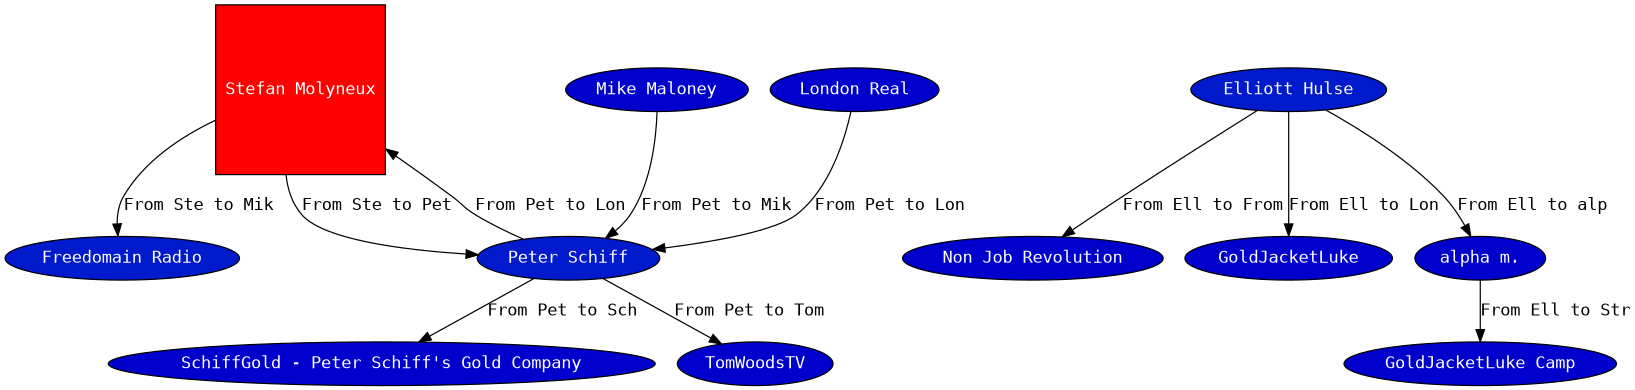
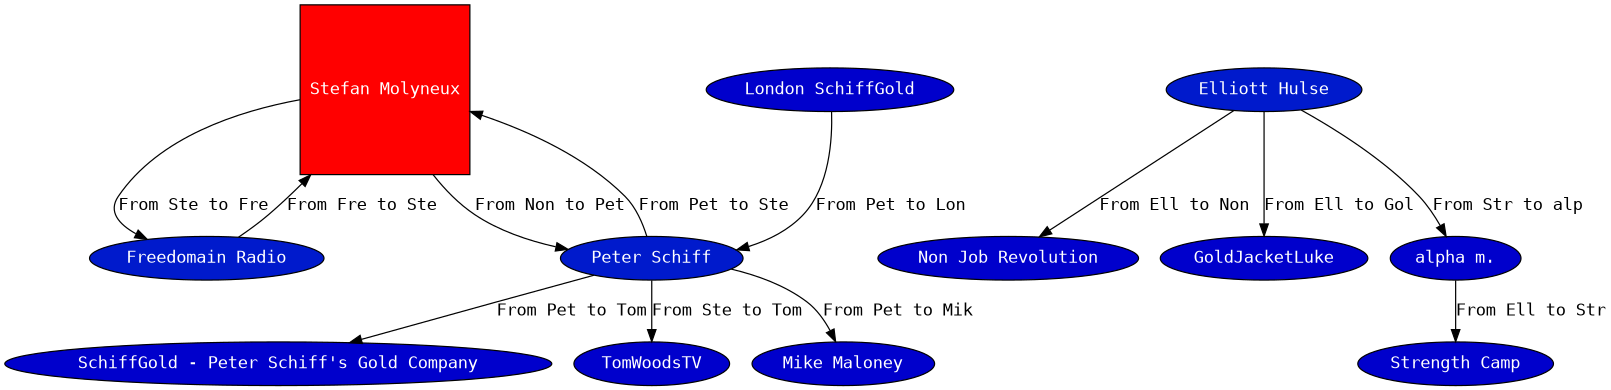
node "London Real": label "London Real" -> "London SchiffGold"
edge "Mike Maloney" -> "Peter Schiff": reversed
edge "Stefan Molyneux" -> "Freedomain Radio": label "From Ste to Mik" -> "From Ste to Fre"
edge "Stefan Molyneux" -> "Peter Schiff": label "From Ste to Pet" -> "From Non to Pet"
edge "Peter Schiff" -> "Stefan Molyneux": label "From Pet to Lon" -> "From Pet to Ste"
edge "Elliott Hulse" -> "Non Job Revolution": label "From Ell to From" -> "From Ell to Non"
edge "Elliott Hulse" -> "GoldJacketLuke": label "From Ell to Lon" -> "From Ell to Gol"
edge "Elliott Hulse" -> "alpha m.": label "From Ell to alp" -> "From Str to alp"
edge "Freedomain Radio" -> "Stefan Molyneux": added, label "From Fre to Ste"
edge "Peter Schiff" -> "SchiffGold - Peter Schiff's Gold Company": label "From Pet to Sch" -> "From Pet to Tom"
edge "Peter Schiff" -> "TomWoodsTV": label "From Pet to Tom" -> "From Ste to Tom"
node "GoldJacketLuke Camp": label "GoldJacketLuke Camp" -> "Strength Camp"
